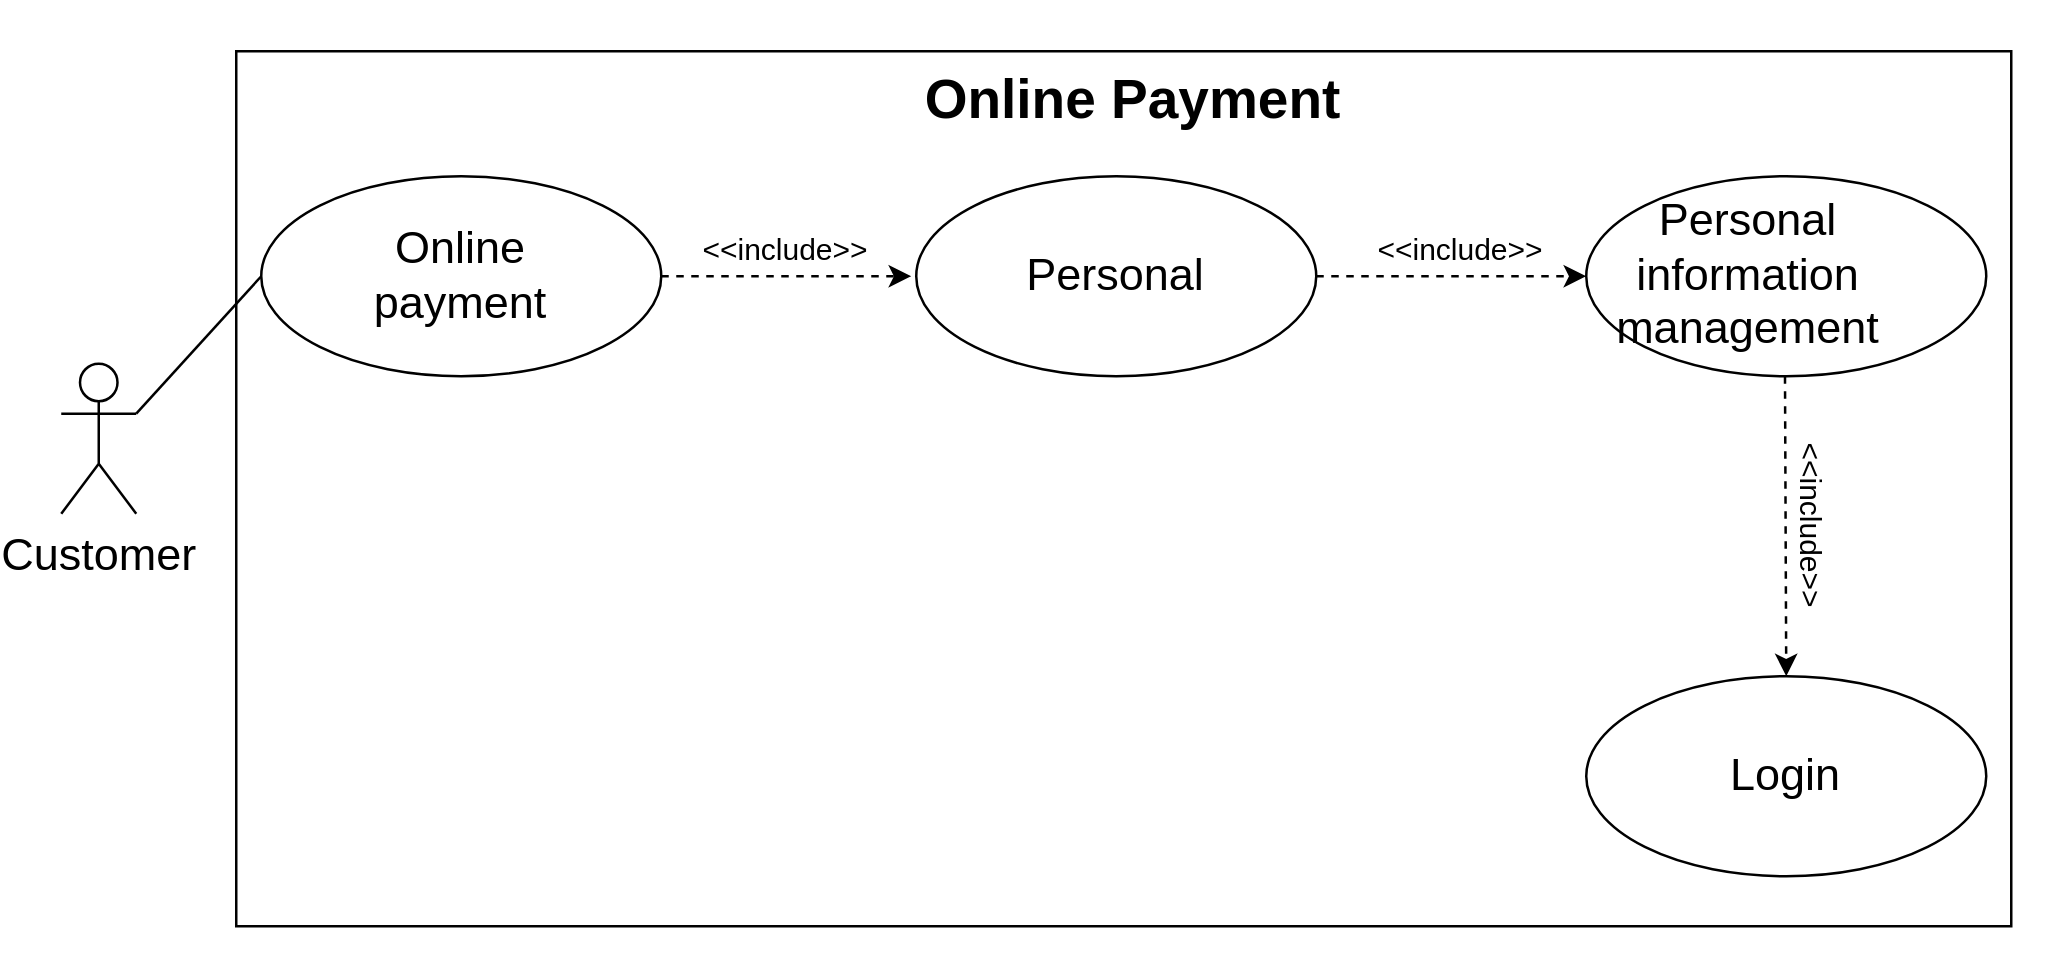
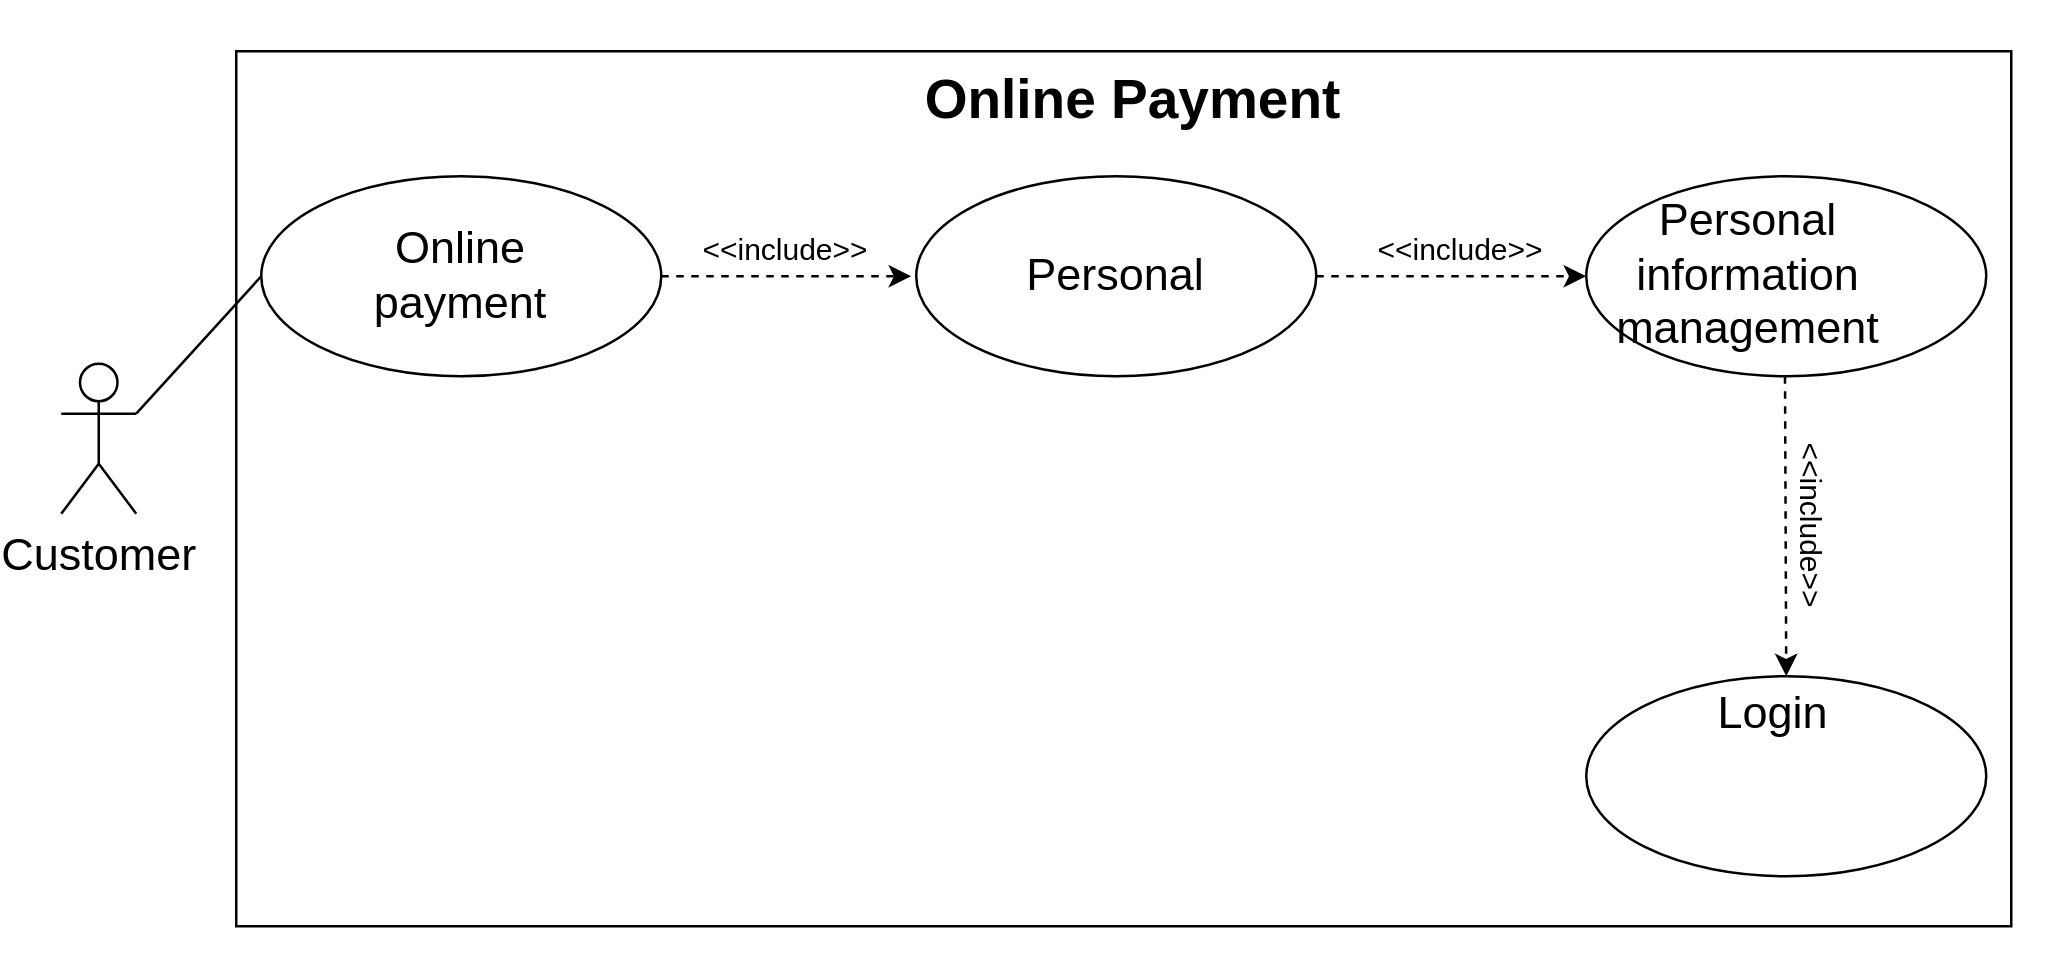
node "Login": moved (1786, 776) -> (1774, 714)
